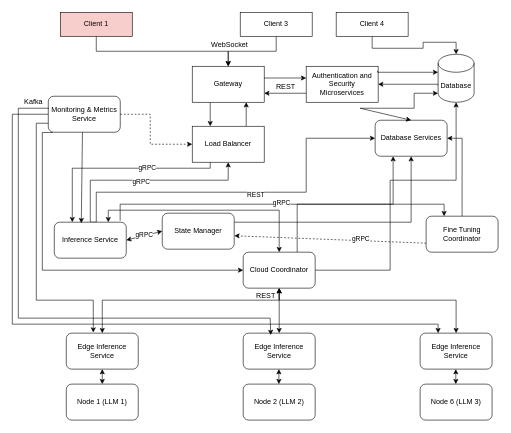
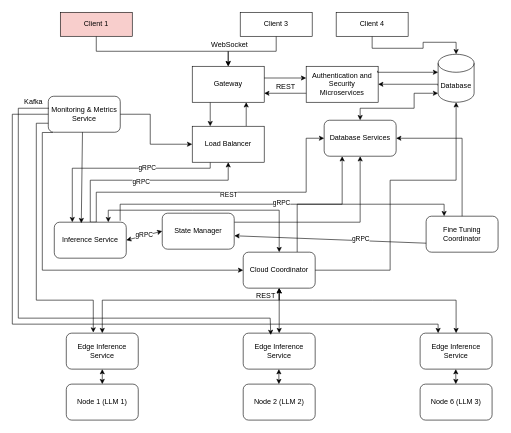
edge "Monitoring & Metrics Service" -> "Load Balancer": style dashed -> solid
node "Database Services": moved (411, 138) -> (360, 138)
edge "Fine Tuning Coordinator" -> "State Manager": style dashed -> solid
